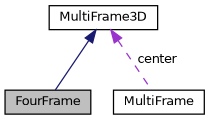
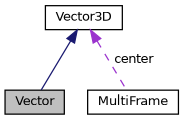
node "MultiFrame3D": label "MultiFrame3D" -> "Vector3D"
node "FourFrame": label "FourFrame" -> "Vector"
